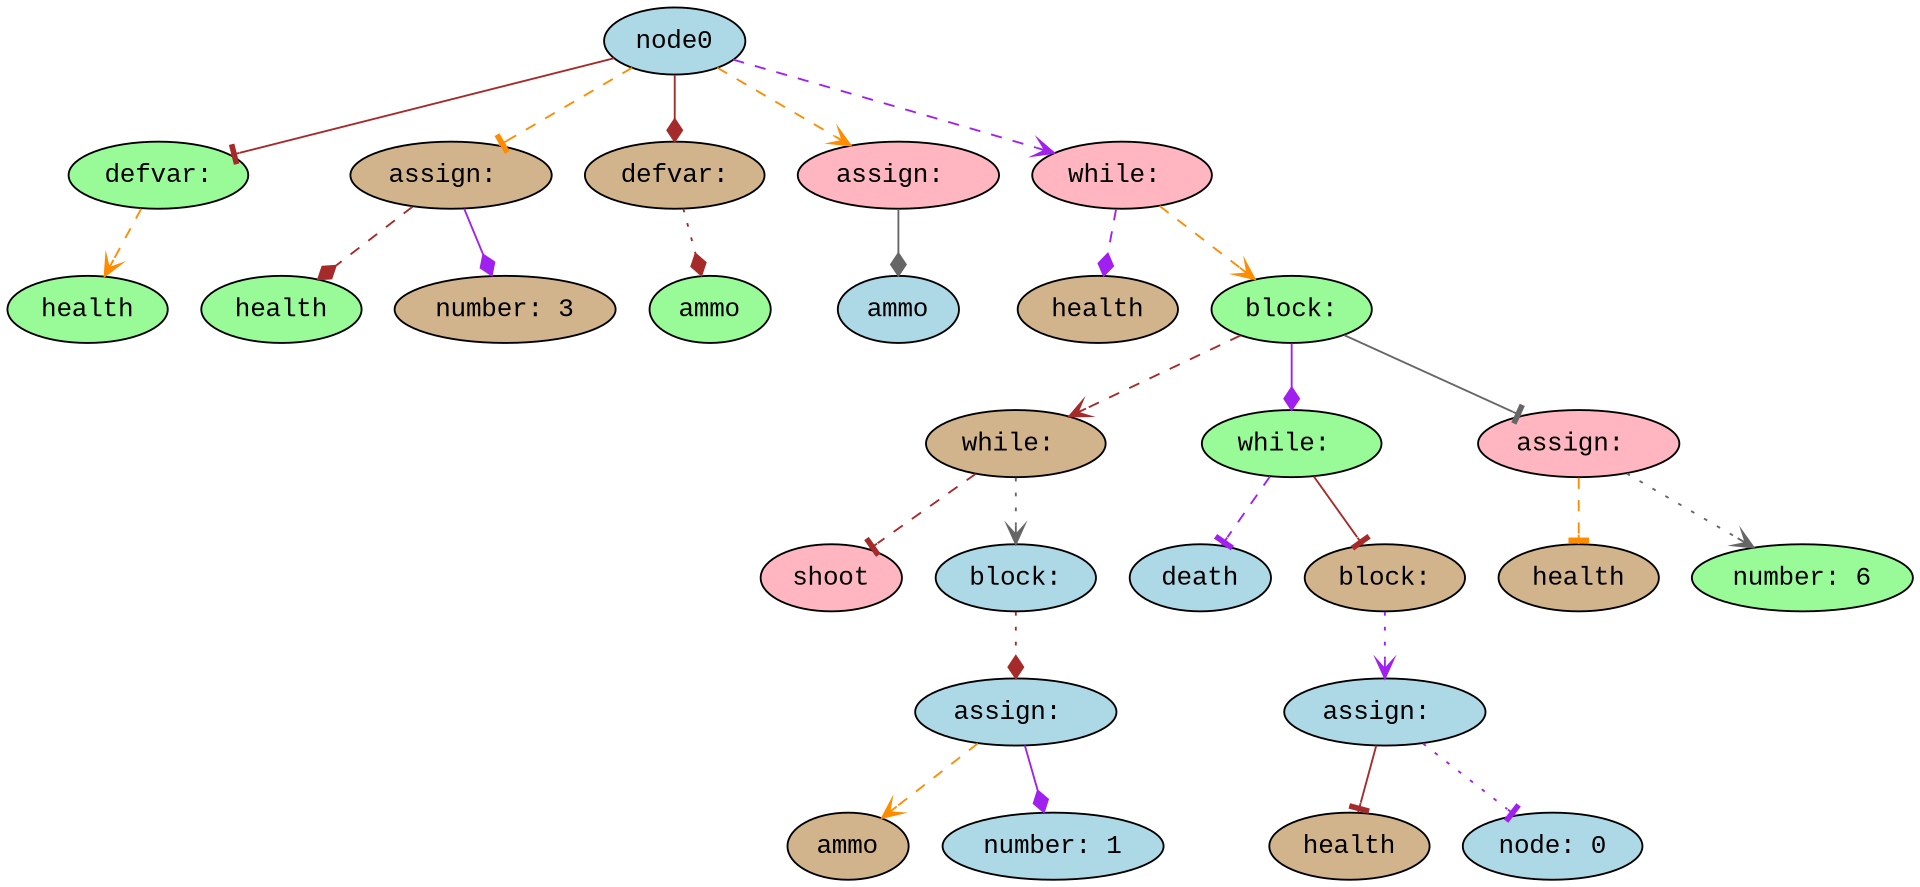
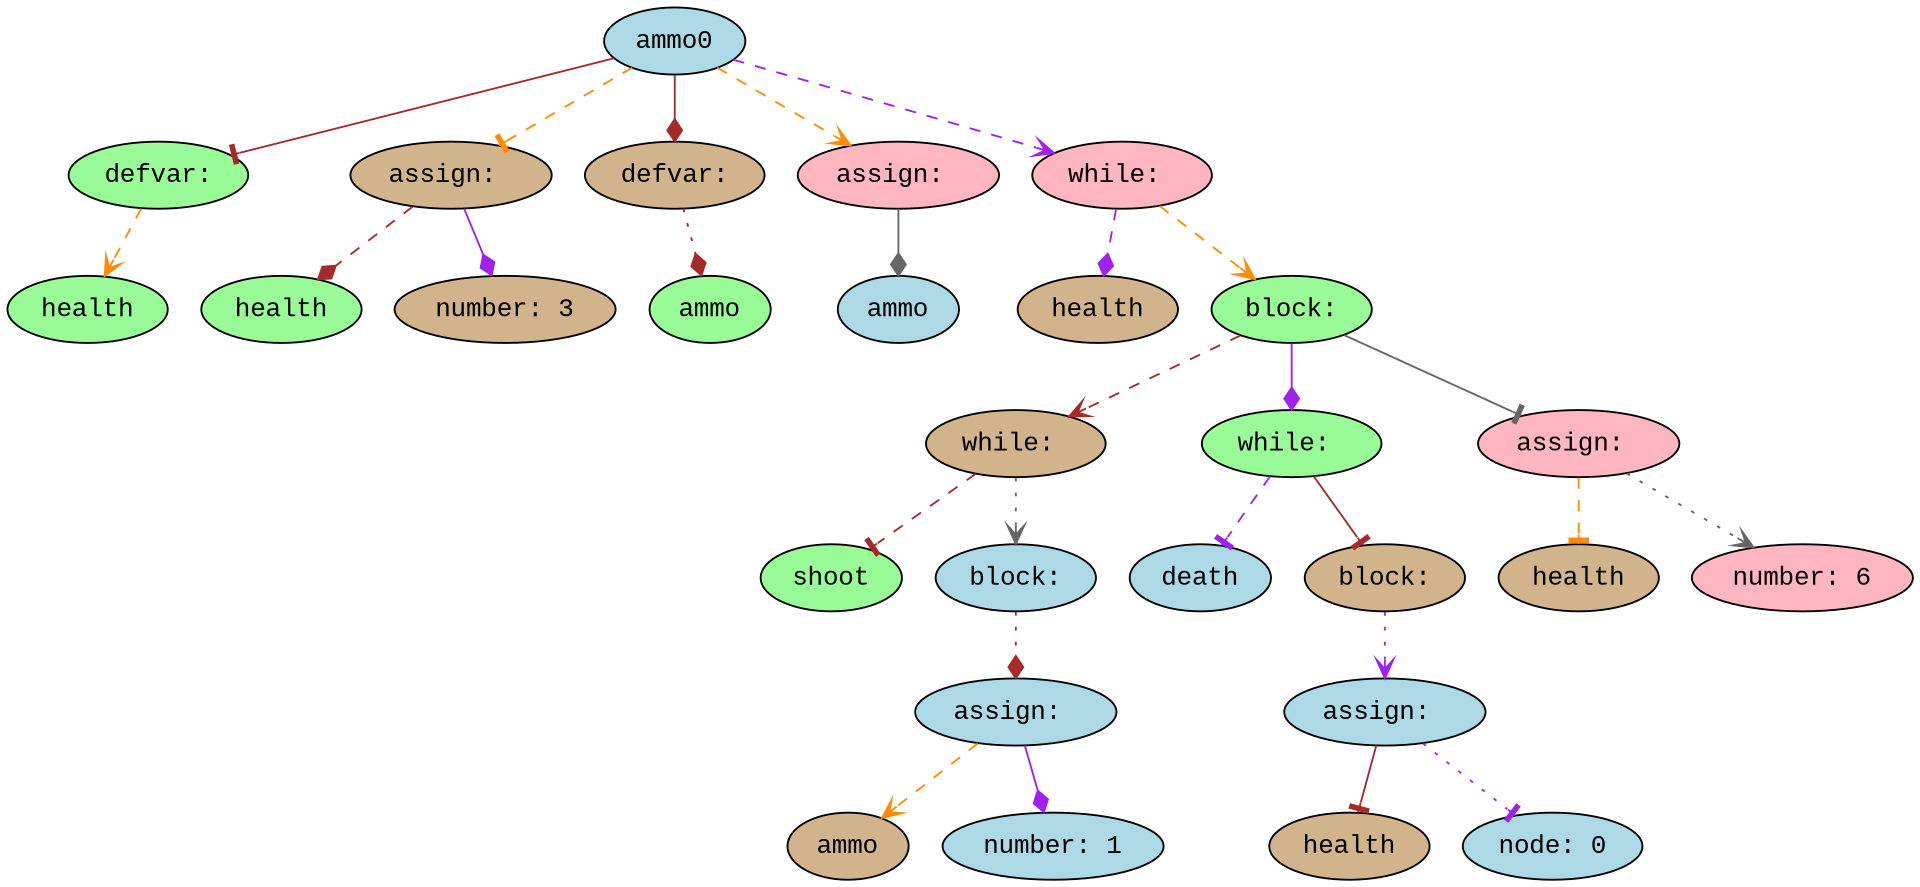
node "node0": label "node0" -> "ammo0"
node "shoot": fillcolor lightpink -> palegreen
node "number: 6": fillcolor palegreen -> lightpink
